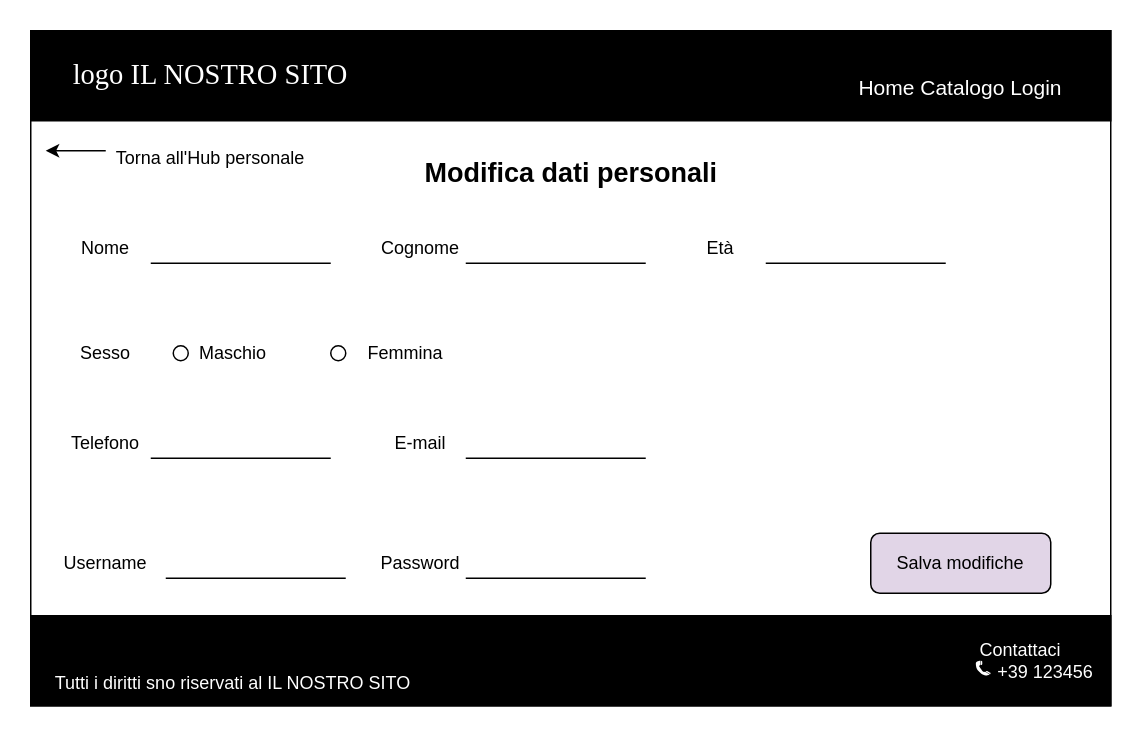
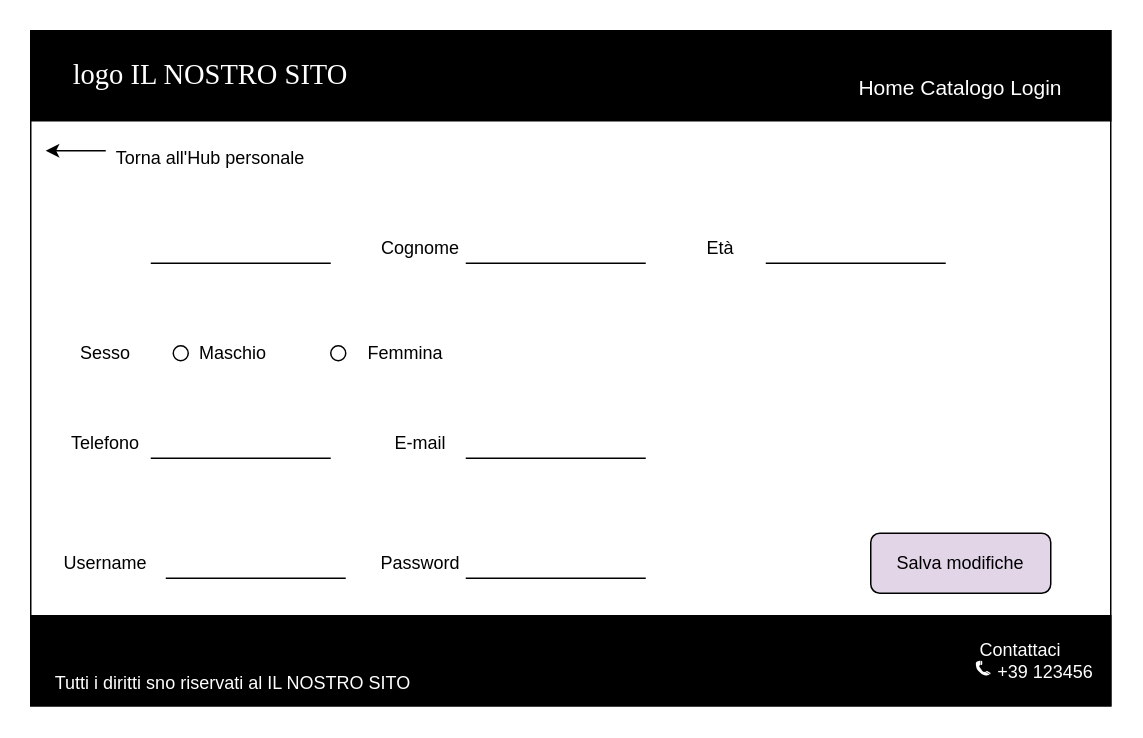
node "Modifica dati personali": removed
node "Nome": removed
